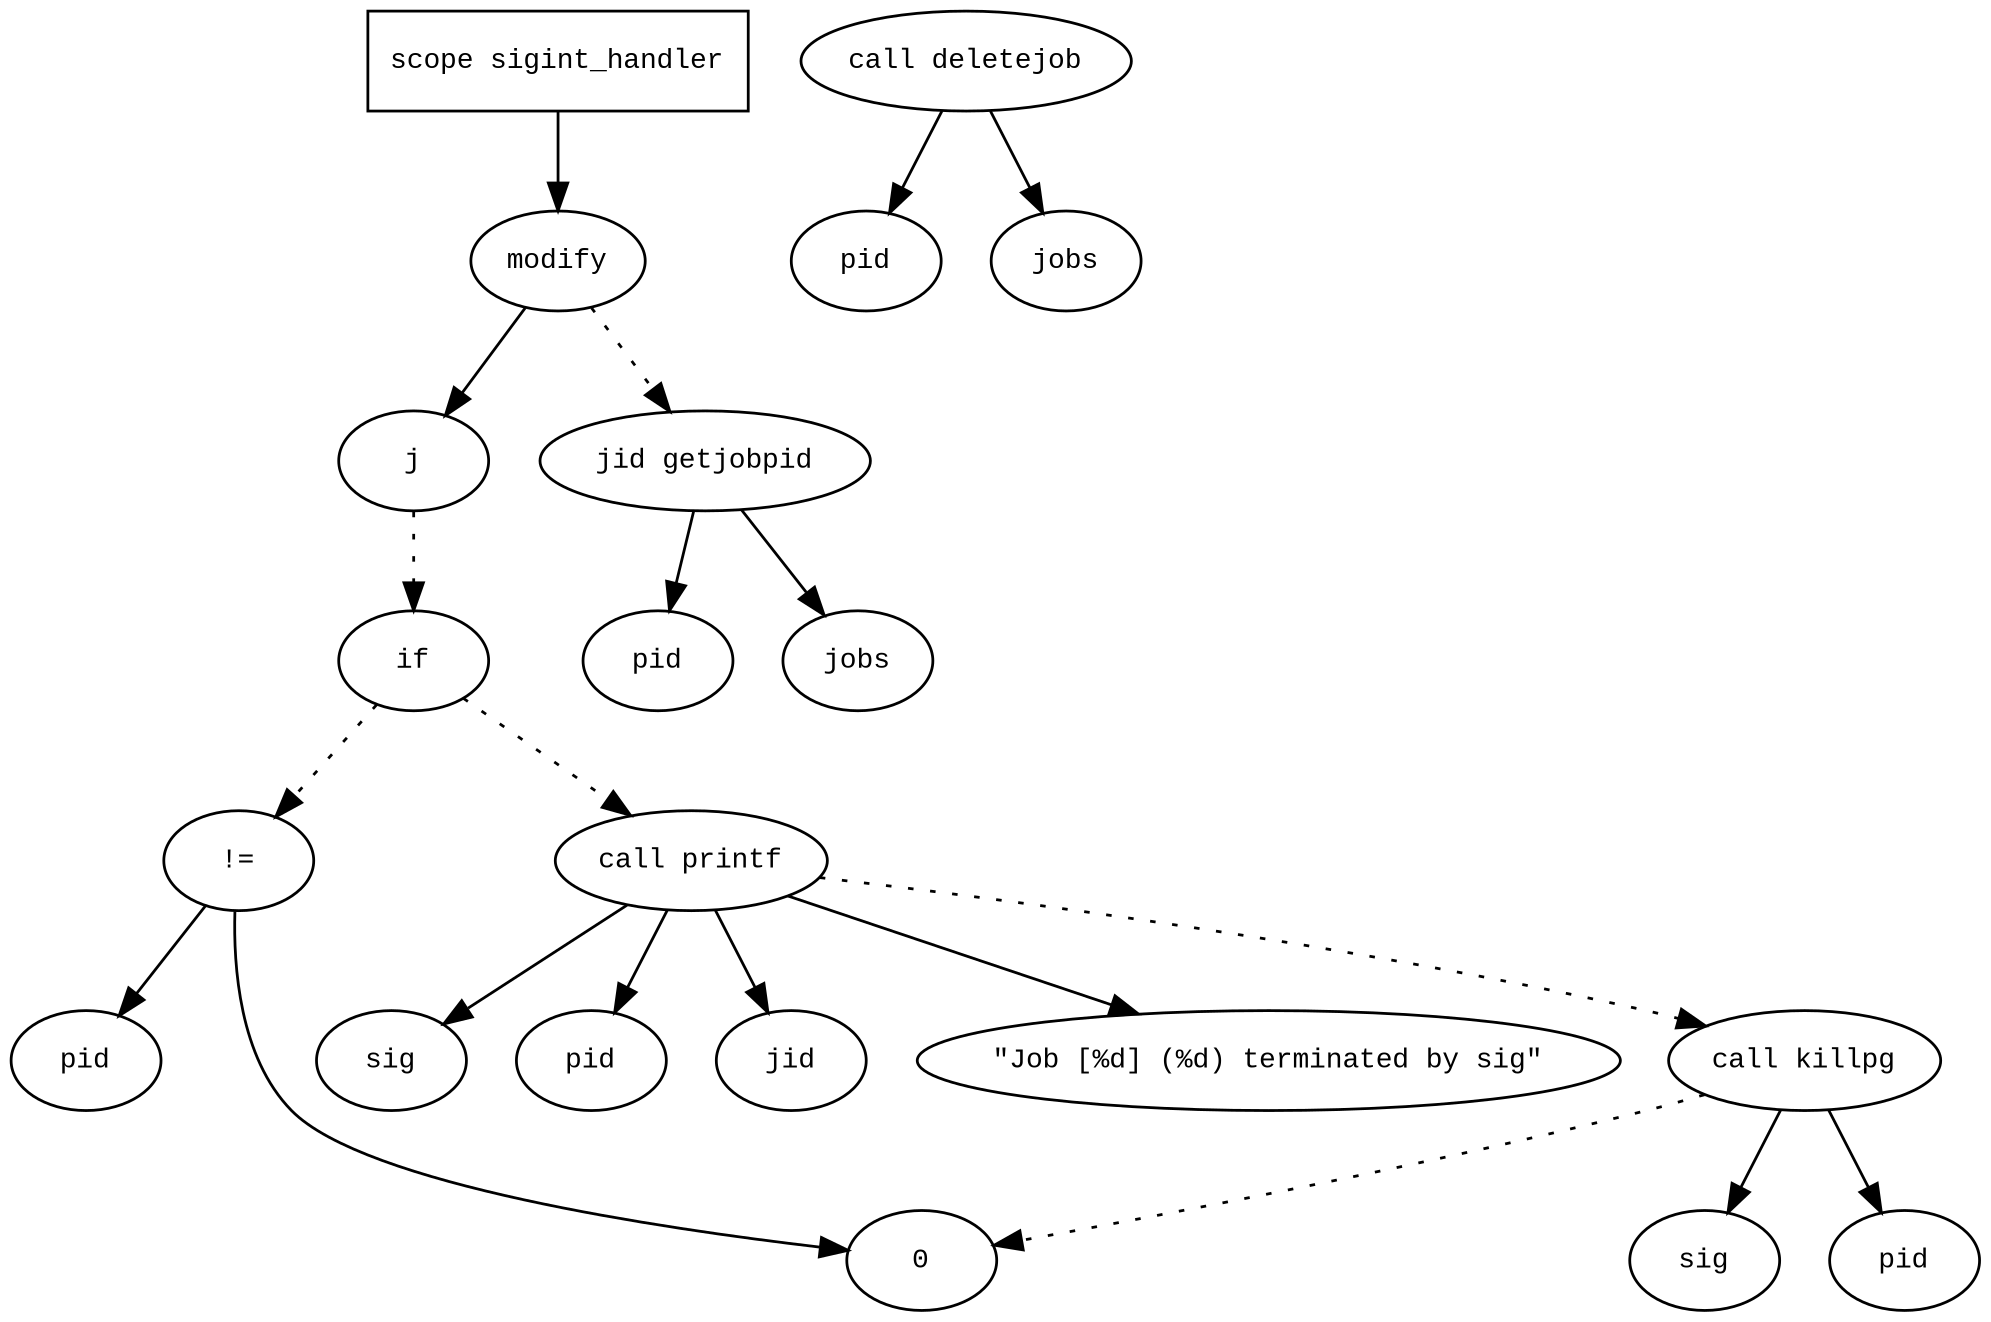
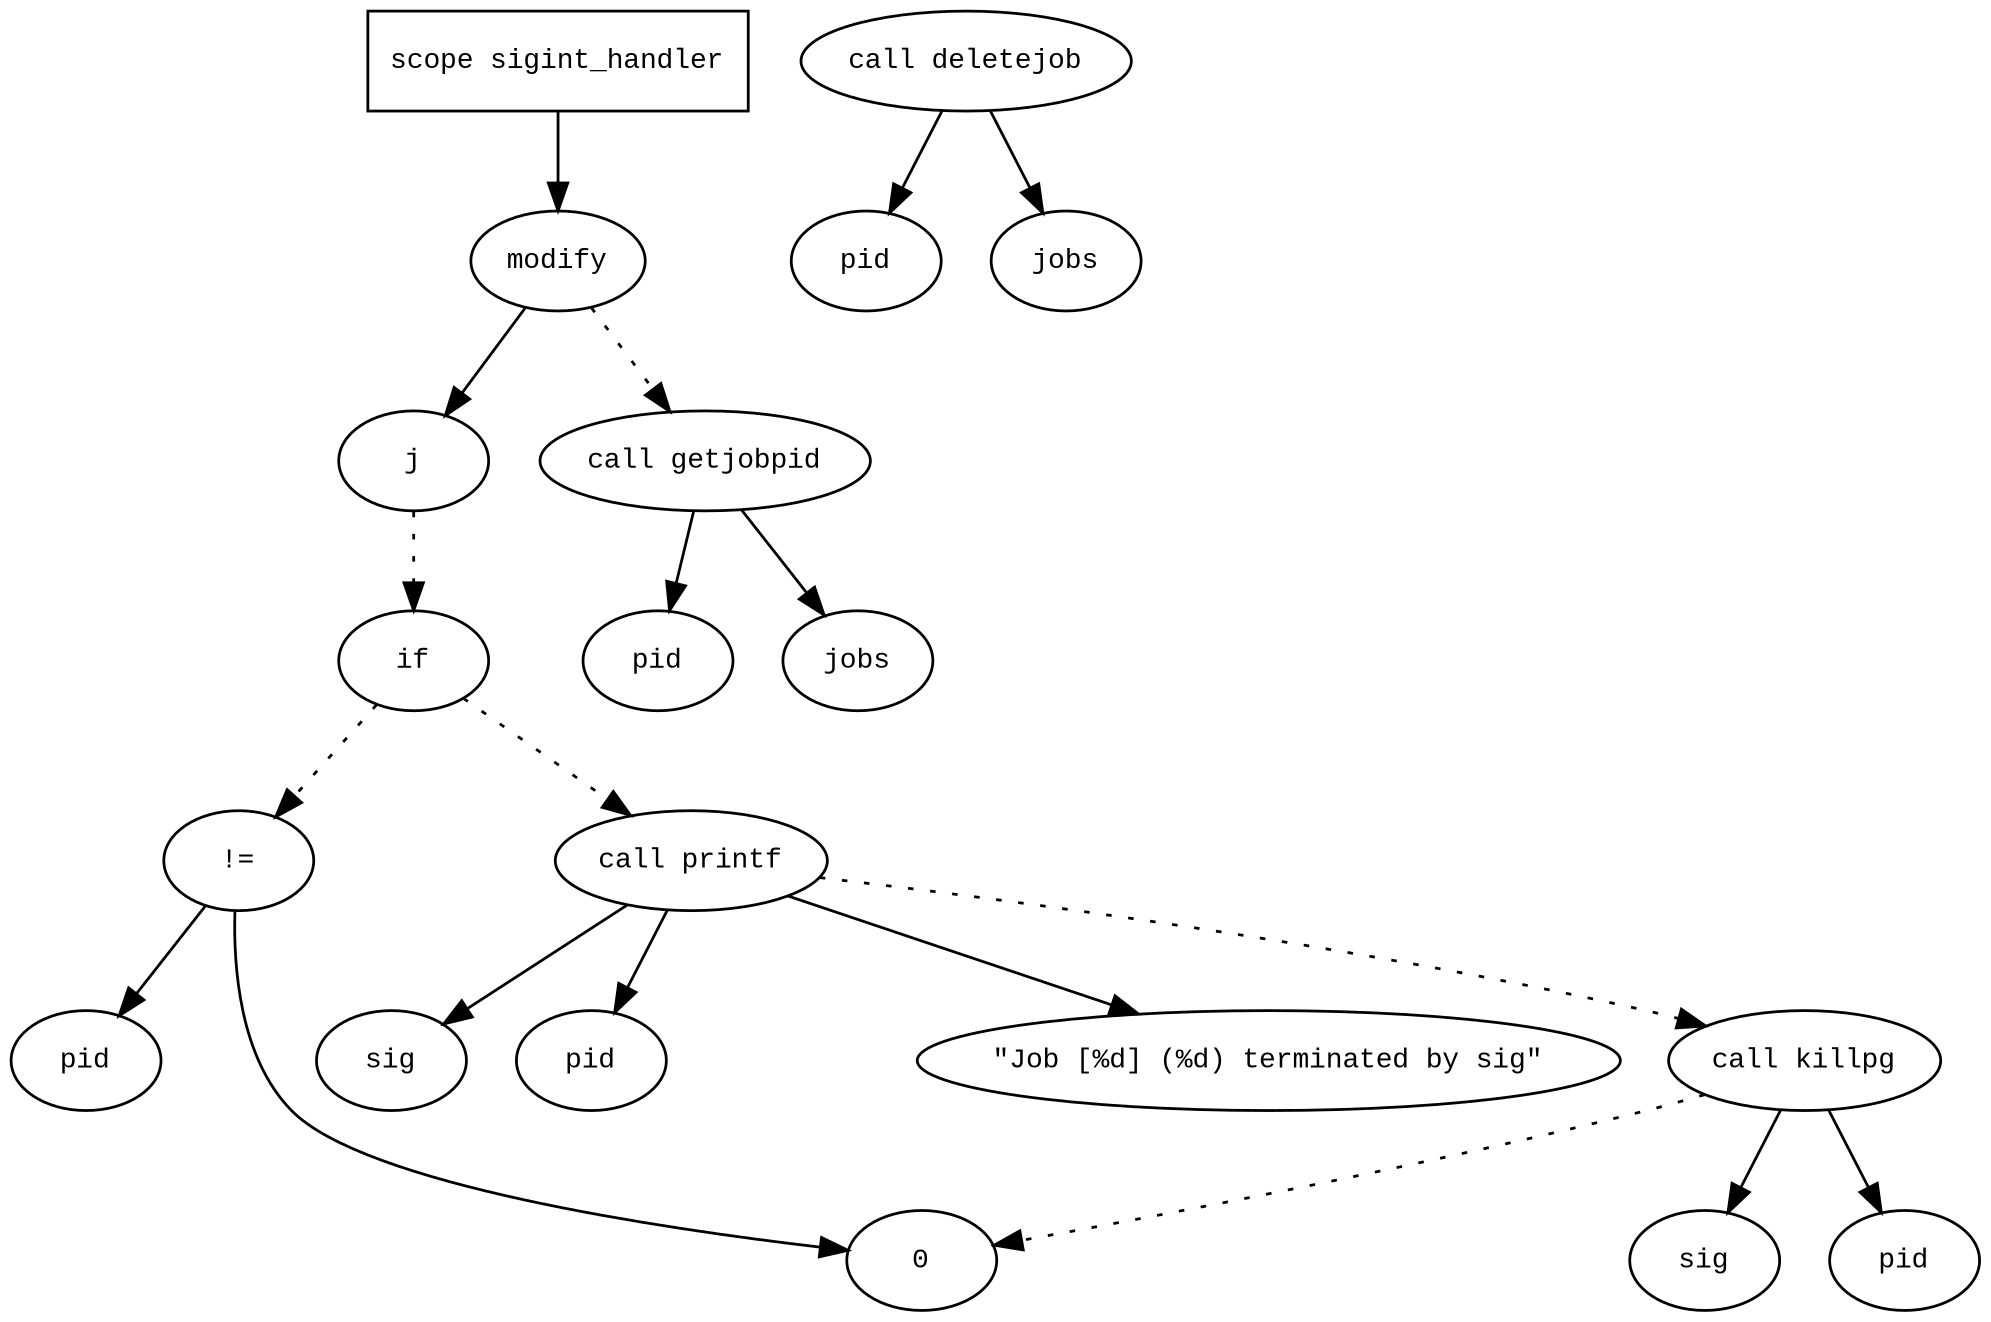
node "jid getjobpid": label "jid getjobpid" -> "call getjobpid"
node "jid": removed
